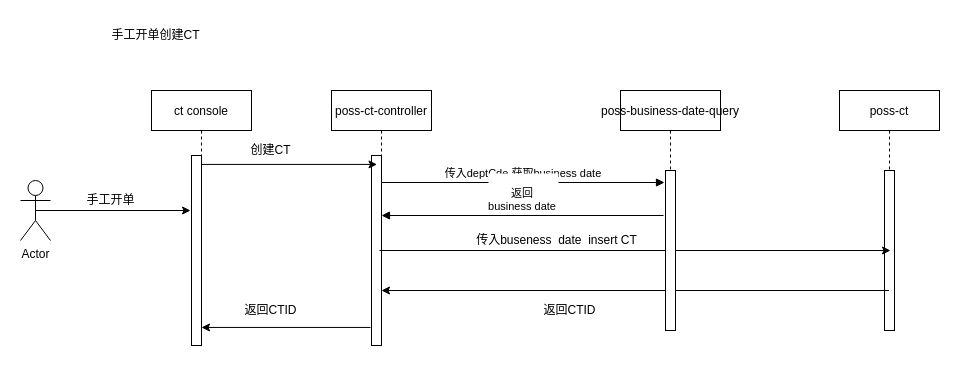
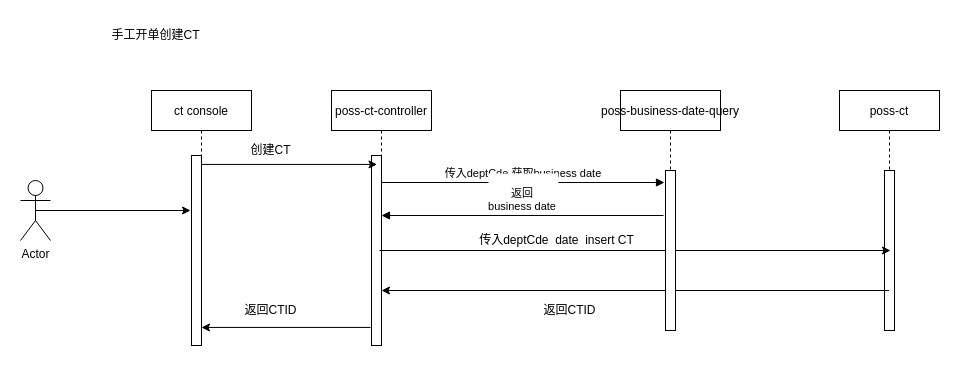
node "手工开单": removed
node "传入buseness date insert CT": label "传入buseness date insert CT" -> "传入deptCde date insert CT"
